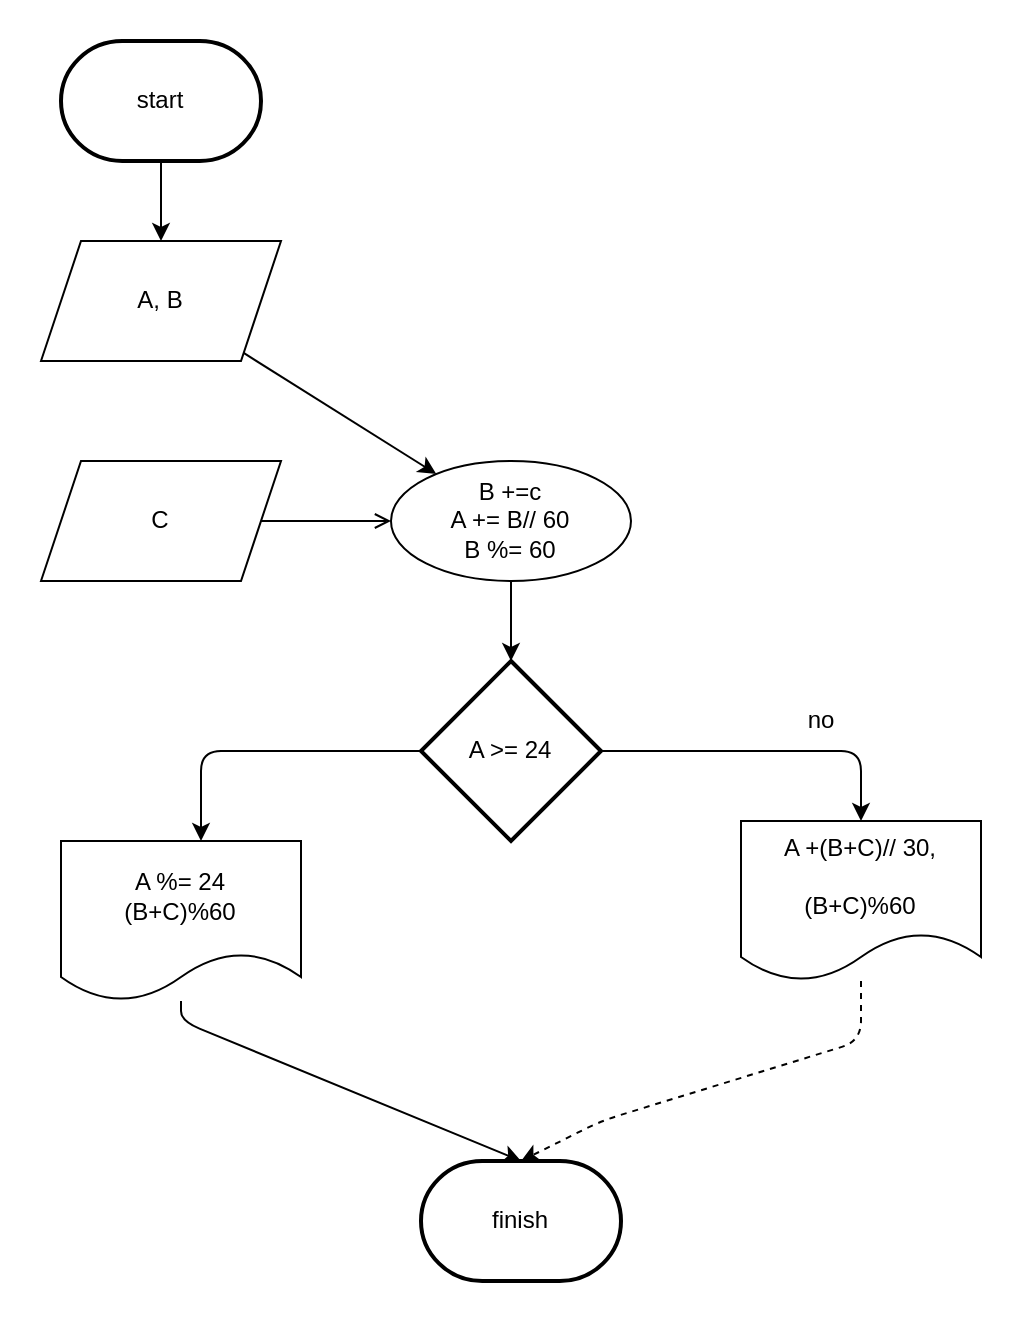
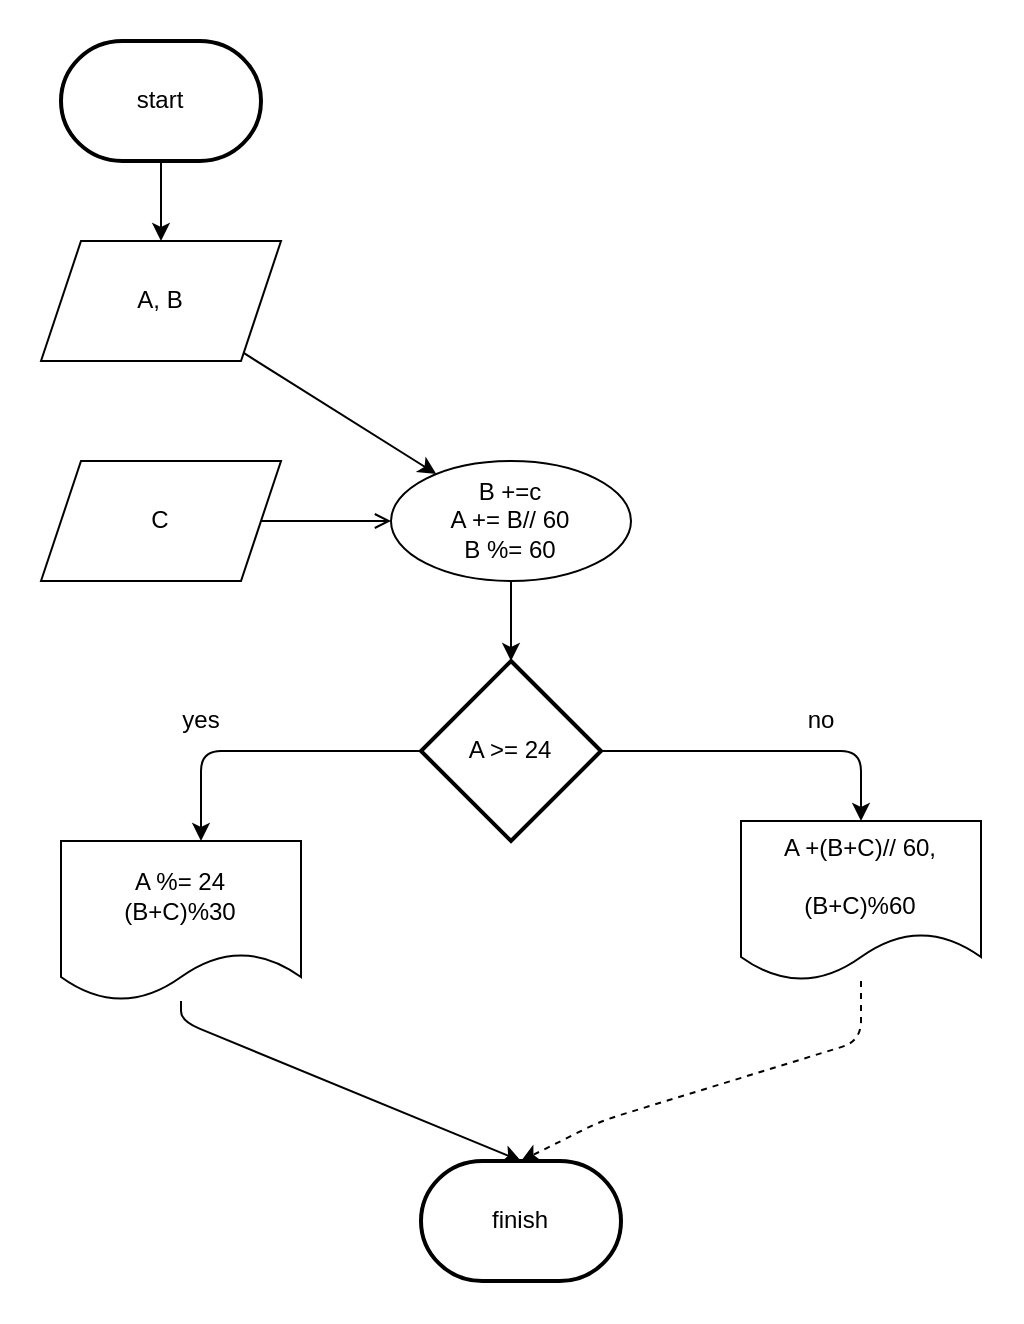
node "yes": added
node "A +(B+C)// 30, (B+C)%60": label "A +(B+C)// 30, (B+C)%60" -> "A +(B+C)// 60, (B+C)%60"
node "A %= 24 (B+C)%60": label "A %= 24 (B+C)%60" -> "A %= 24 (B+C)%30"
